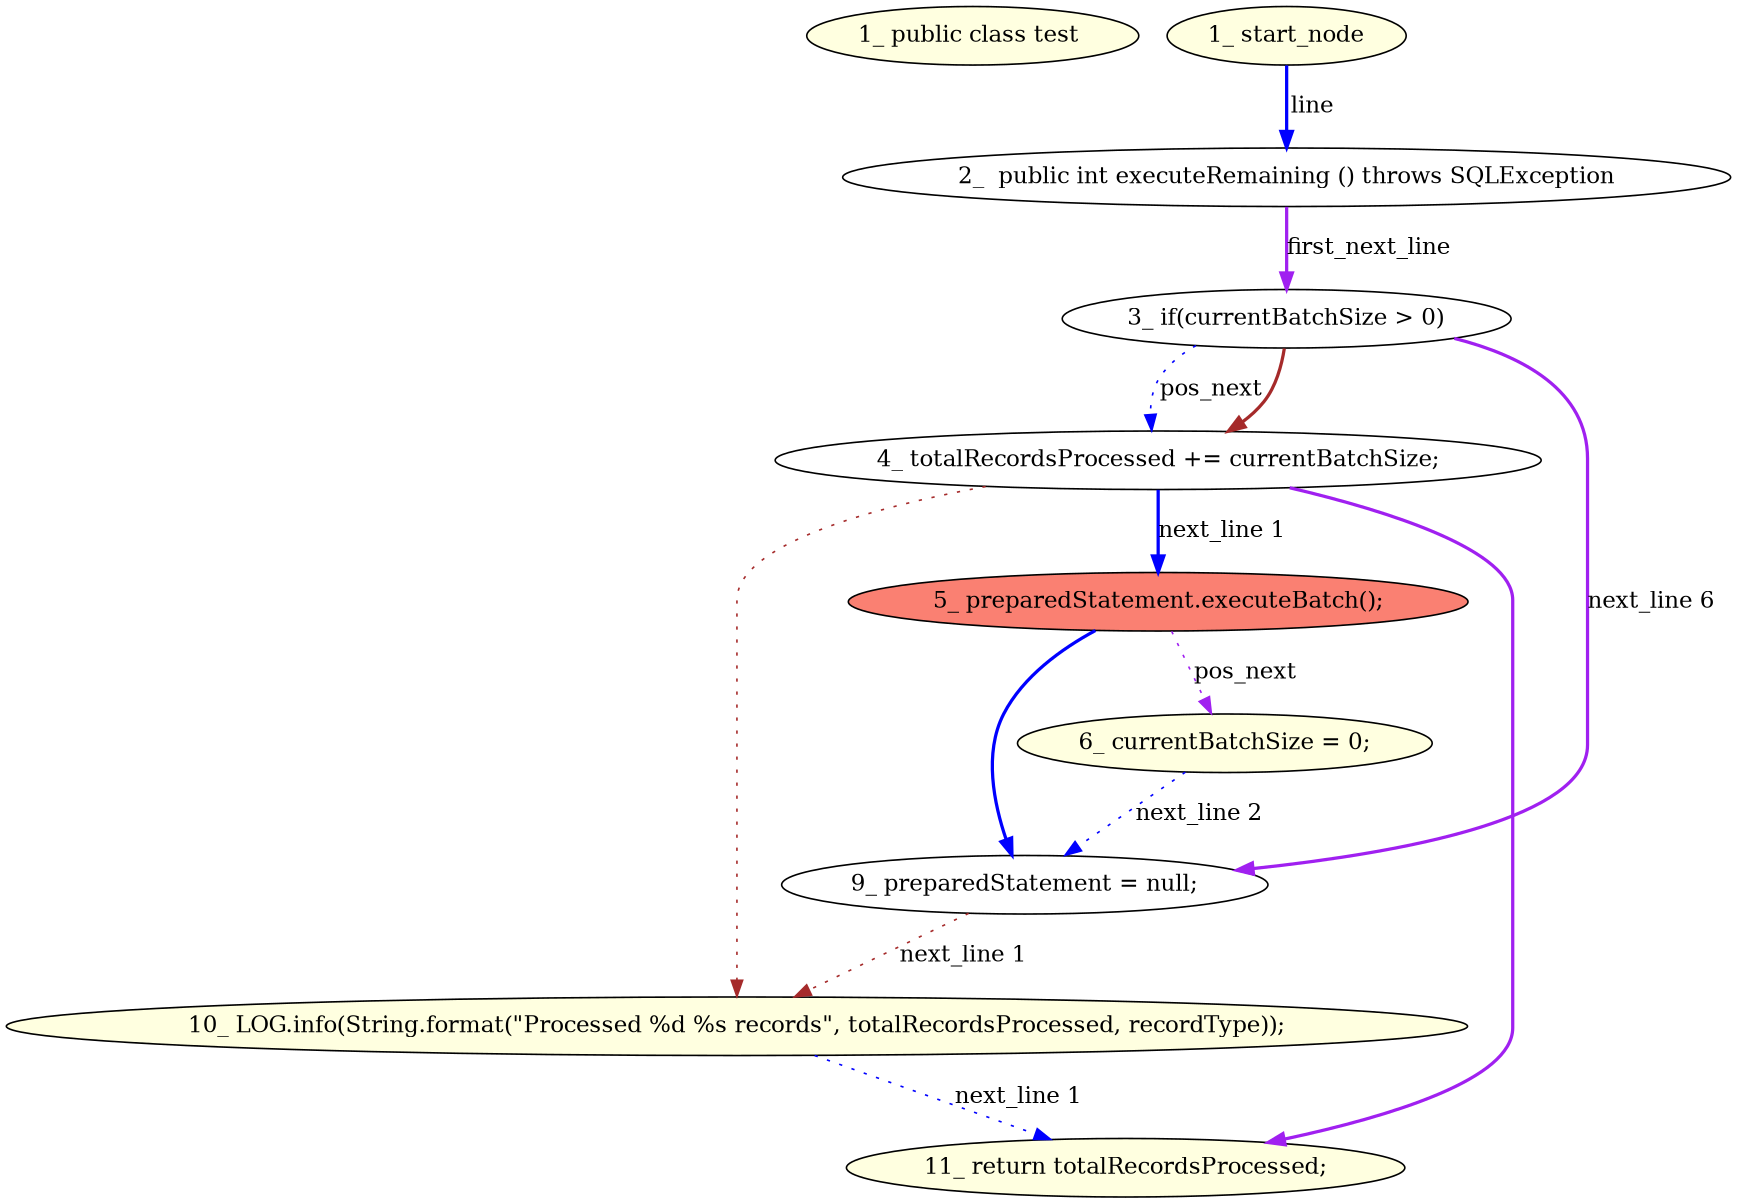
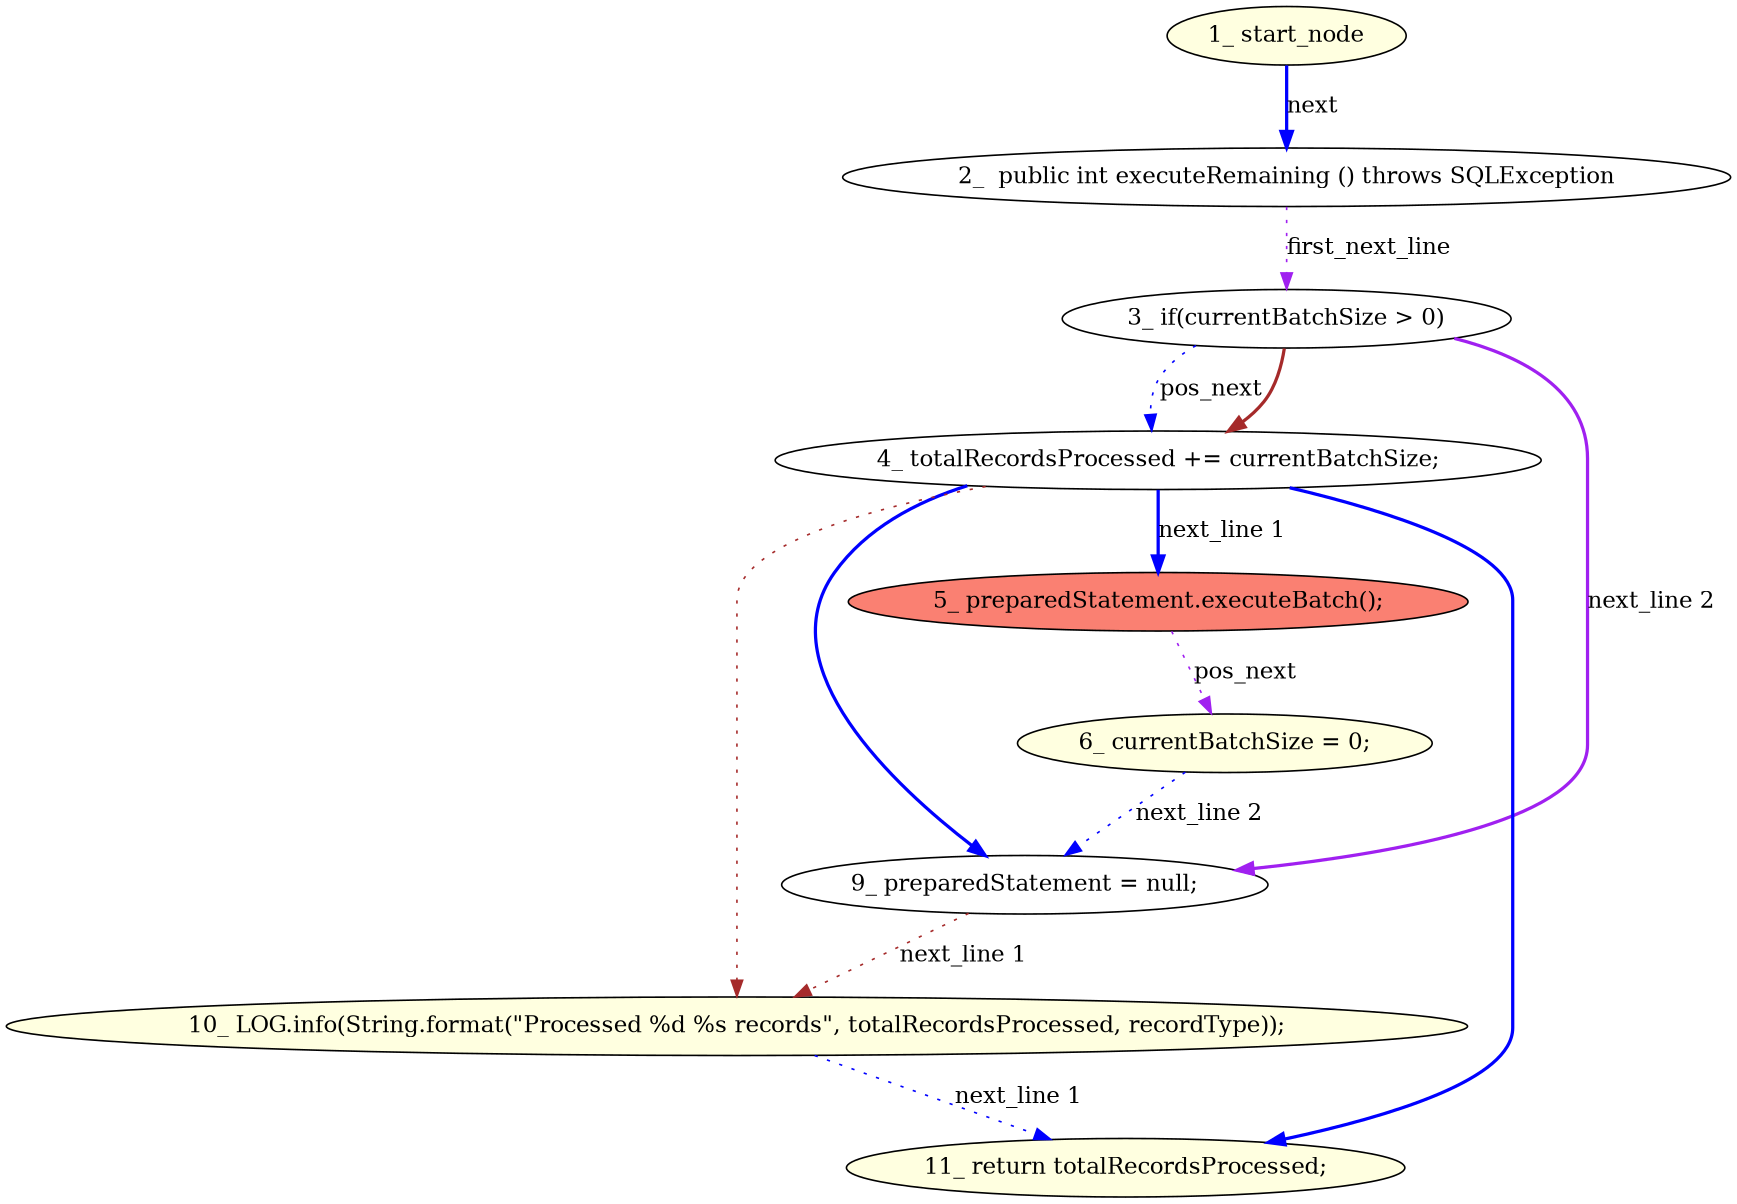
node "1_ public class test": removed
edge "1_ start_node" -> "2_  public int executeRemaining () throws SQLException": label "line" -> "next"
edge "2_  public int executeRemaining () throws SQLException" -> "3_ if(currentBatchSize > 0)": style bold -> dotted
edge "3_ if(currentBatchSize > 0)" -> "9_ preparedStatement = null;": label "next_line 6" -> "next_line 2"
edge "5_ preparedStatement.executeBatch();" -> "9_ preparedStatement = null;": now "4_ totalRecordsProcessed += currentBatchSize;" -> "9_ preparedStatement = null;"
edge "4_ totalRecordsProcessed += currentBatchSize;" -> "11_ return totalRecordsProcessed;": color purple -> blue
